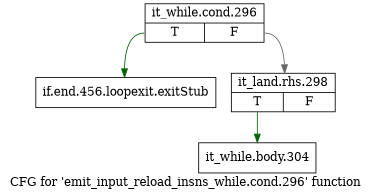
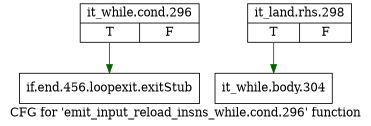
edge "it_while.cond.296" -> "it_land.rhs.298": removed
